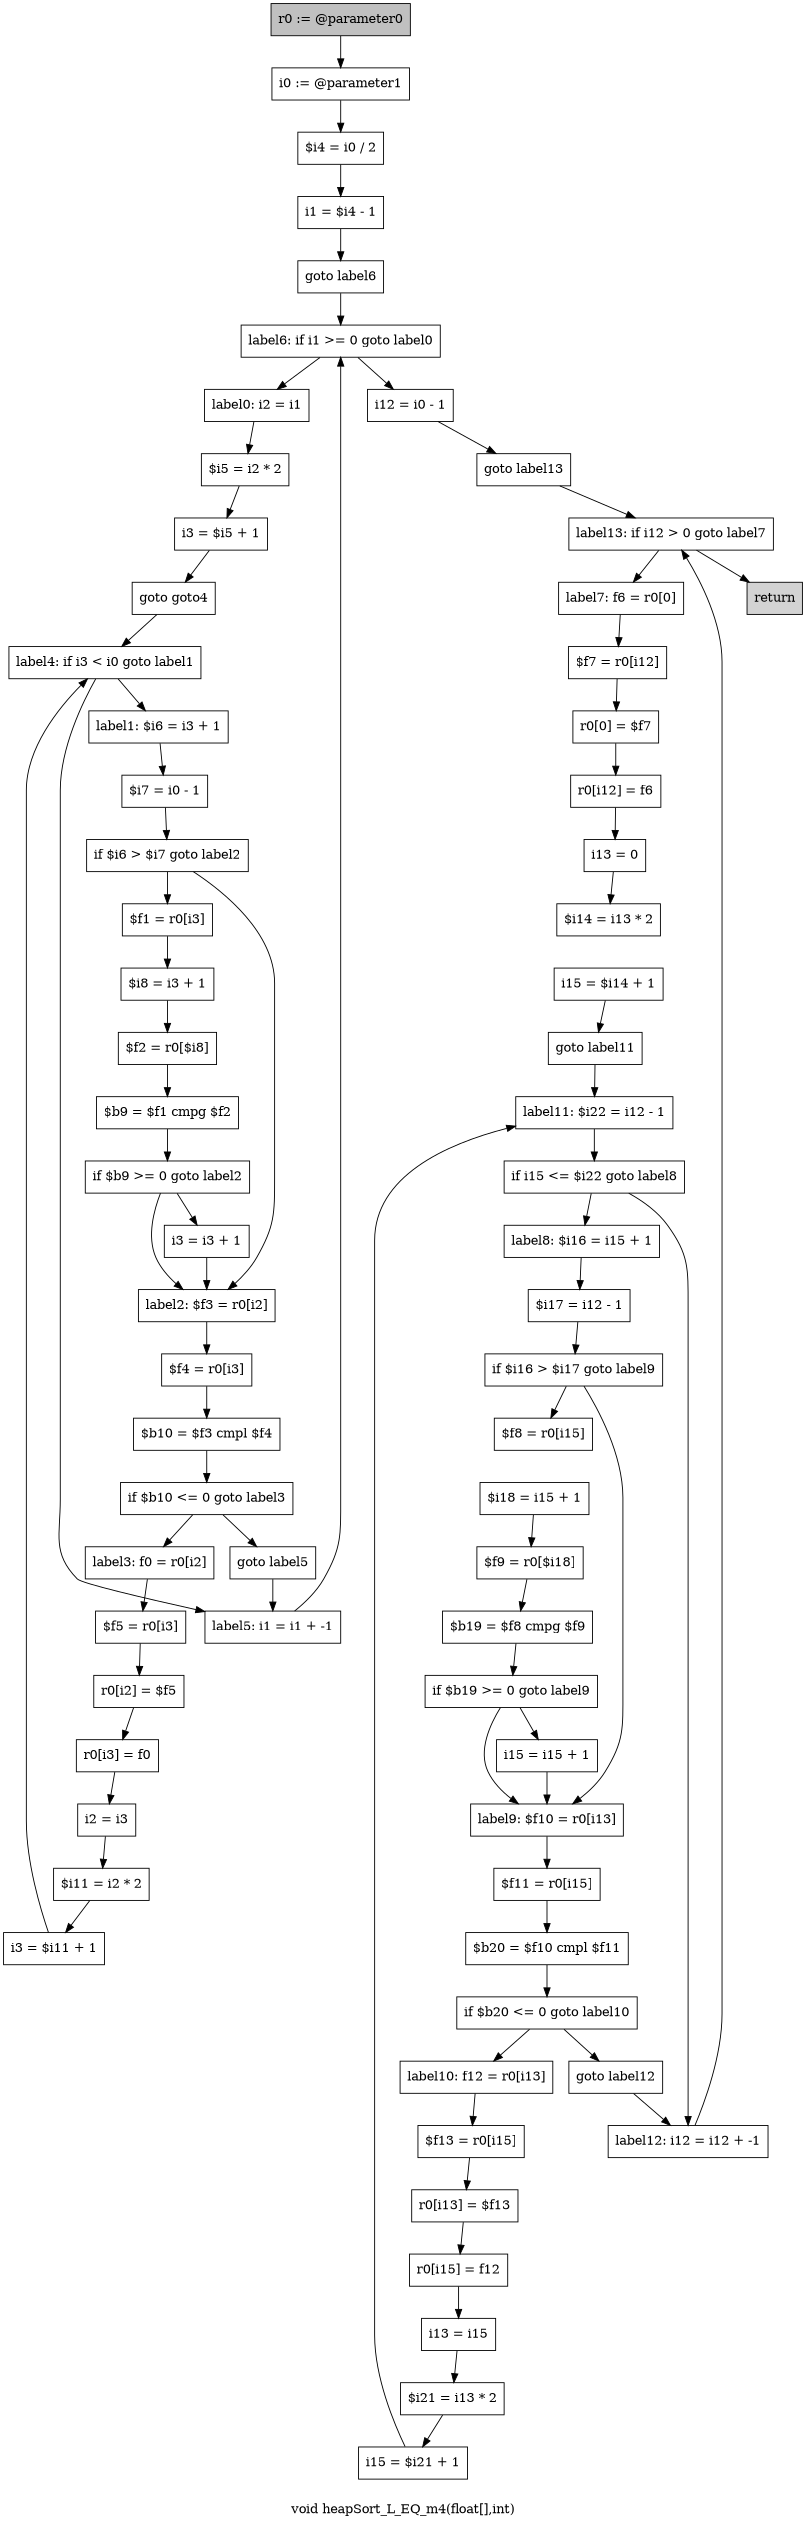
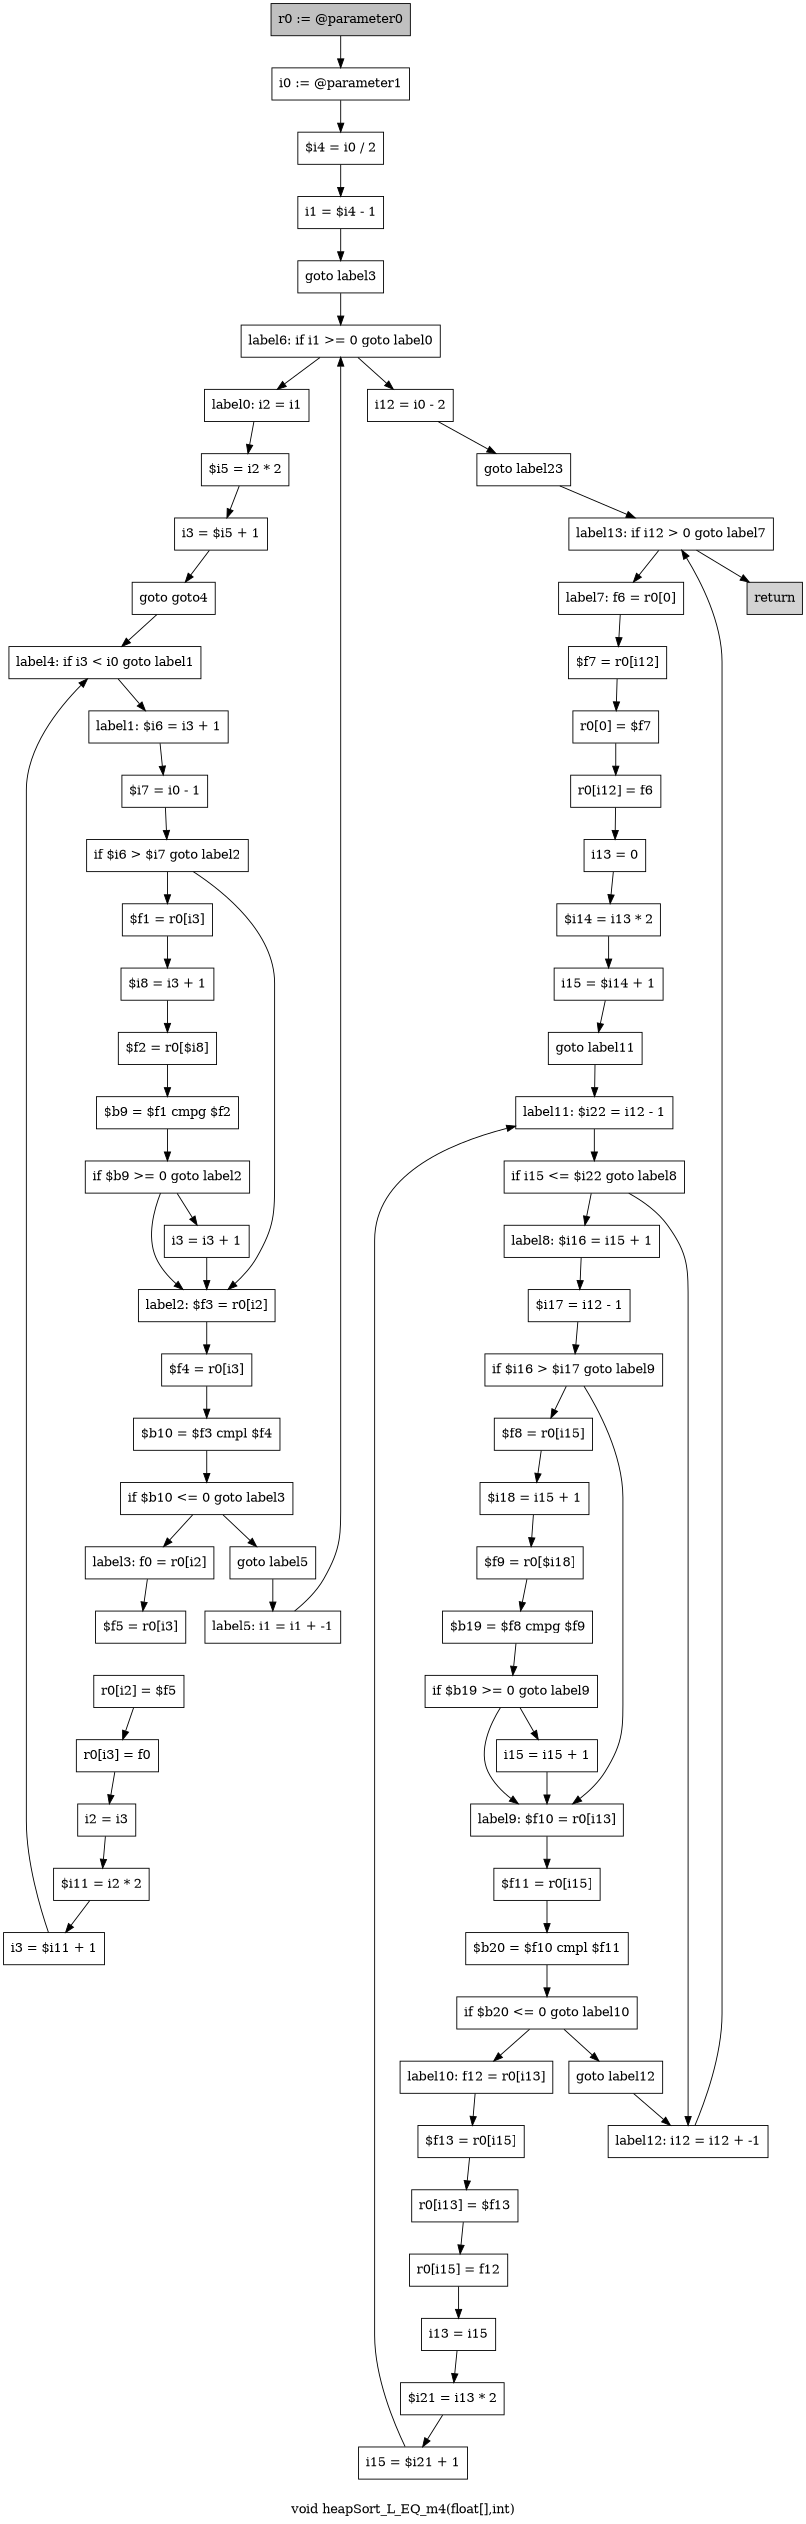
node "goto label6": label "goto label6" -> "goto label3"
node "i12 = i0 - 1": label "i12 = i0 - 1" -> "i12 = i0 - 2"
node "goto label13": label "goto label13" -> "goto label23"
edge "$i14 = i13 * 2" -> "i15 = $i14 + 1": added
edge "label4: if i3 < i0 goto label1" -> "label5: i1 = i1 + -1": removed
edge "$f8 = r0[i15]" -> "$i18 = i15 + 1": added
edge "$f5 = r0[i3]" -> "r0[i2] = $f5": removed
